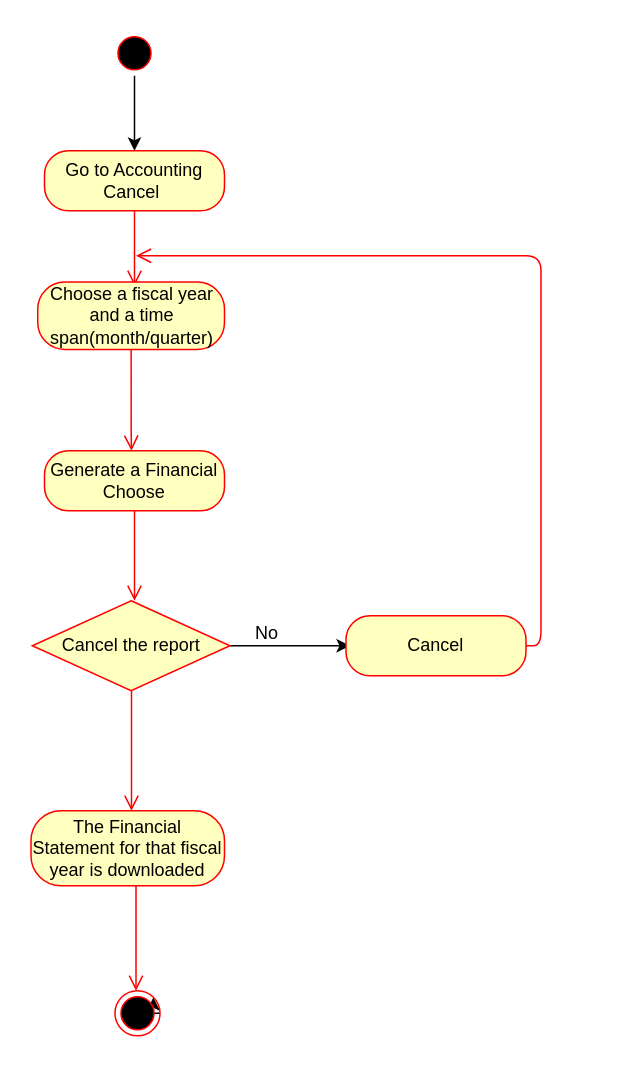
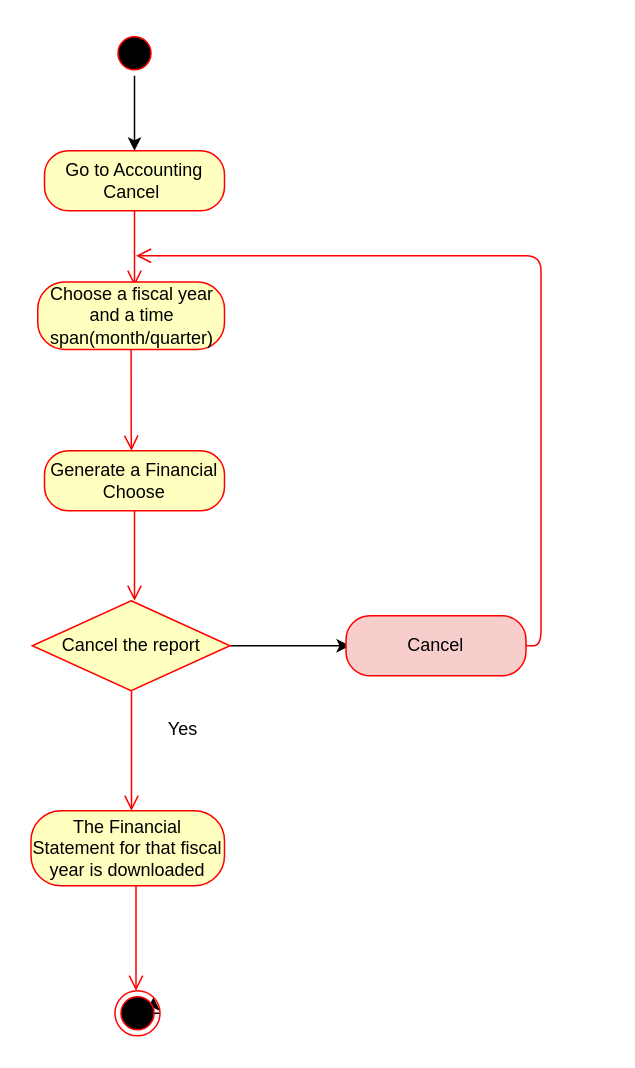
node "No": removed
node "Cancel": fillcolor #ffffc0 -> #f8cecc
node "Yes": added
